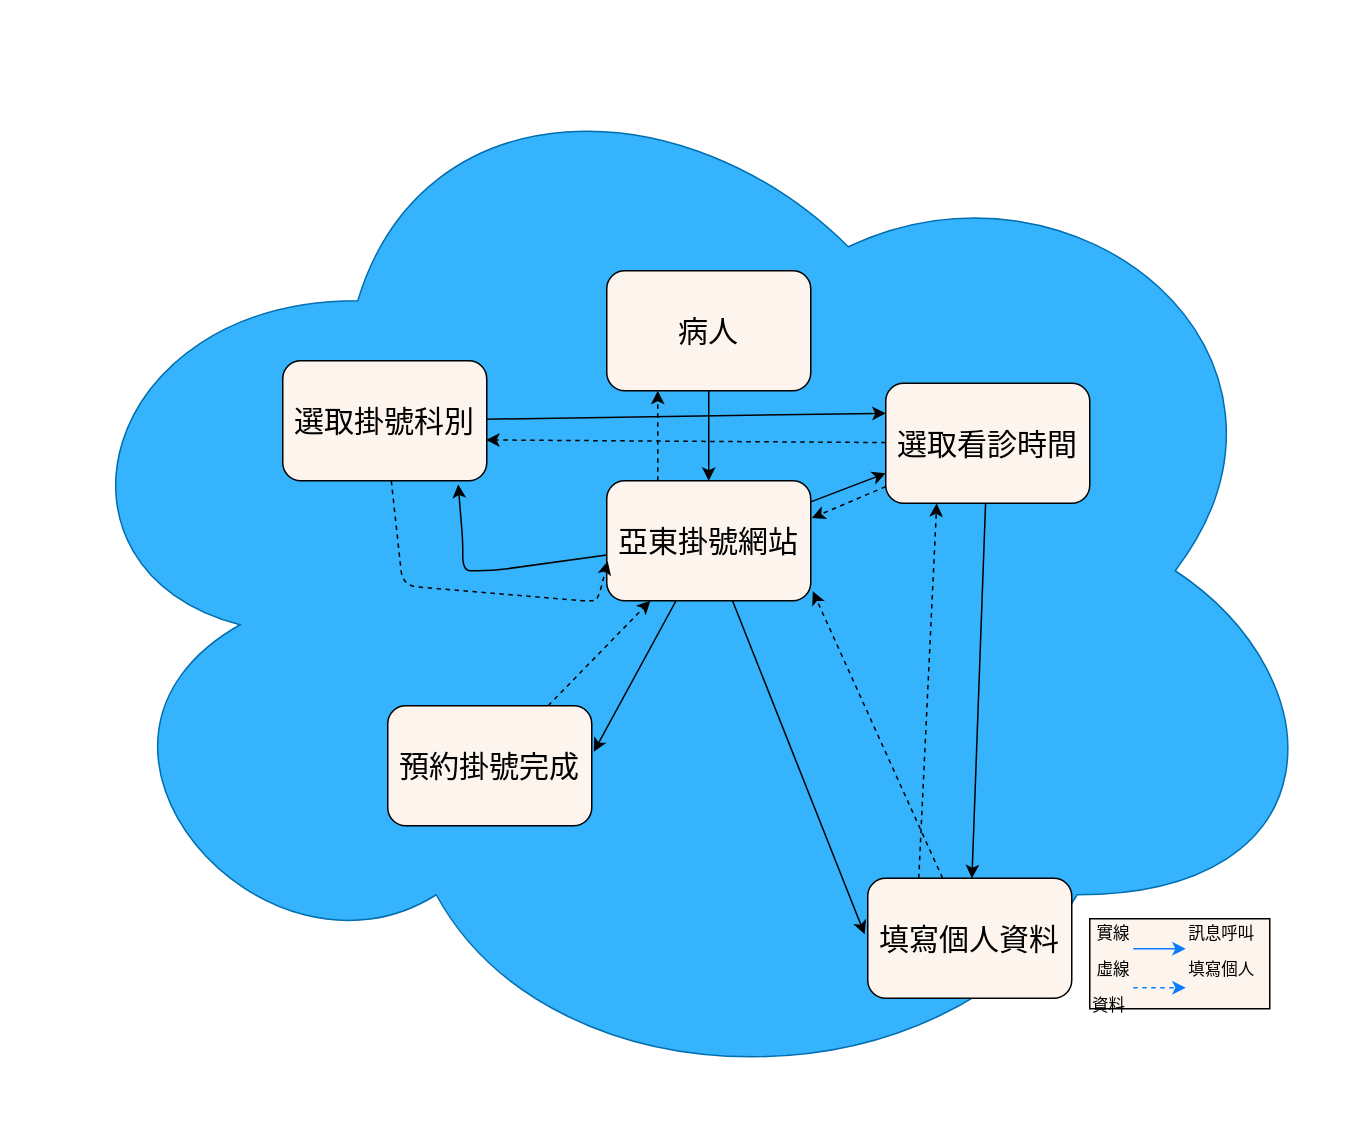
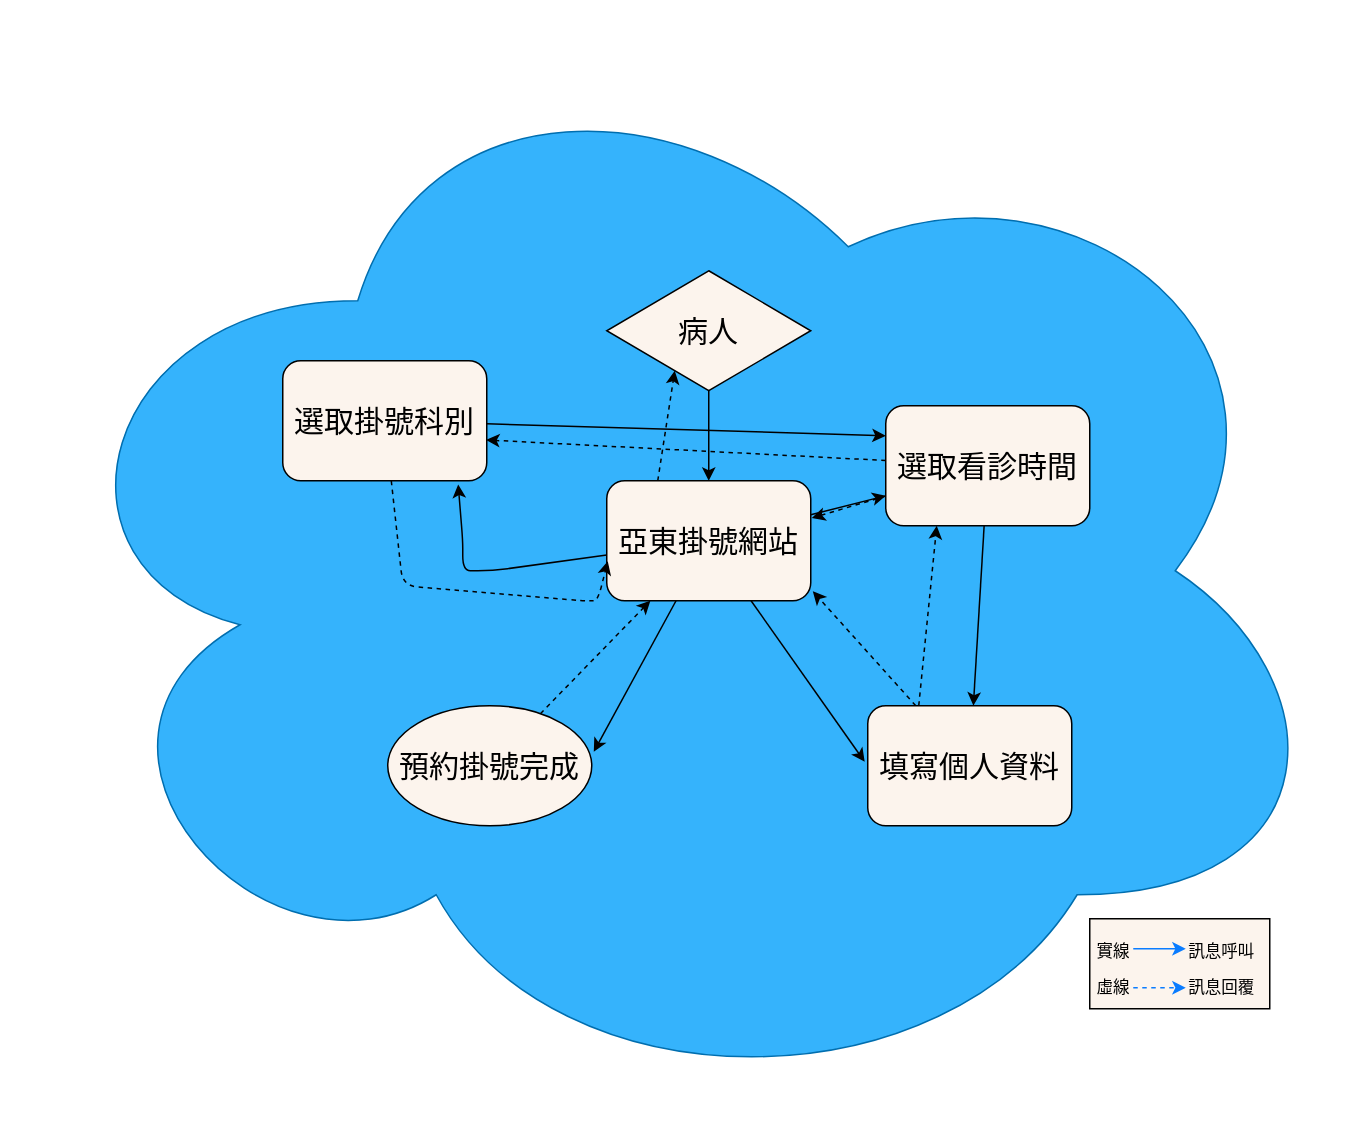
node "病人": shape rounded rectangle -> diamond
node "選取看診時間": moved (988, 443) -> (988, 466)
node "預約掛號完成": shape rounded rectangle -> ellipse
node "填寫個人資料": moved (970, 938) -> (970, 766)
node "實線 訊息呼叫 虛線 填寫個人資料": label "實線 訊息呼叫 虛線 填寫個人資料" -> "實線 訊息呼叫 虛線 訊息回覆"
